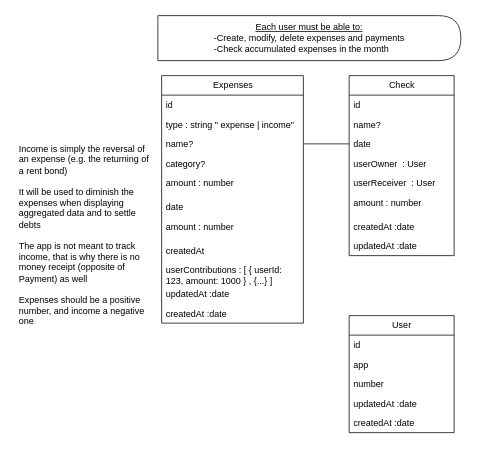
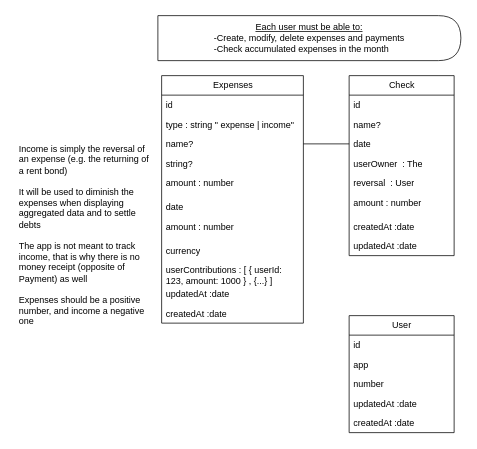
node "category?": label "category?" -> "string?"
node "userOwner : User": label "userOwner : User" -> "userOwner : The"
node "userReceiver : User": label "userReceiver : User" -> "reversal : User"
node "createdAt": label "createdAt" -> "currency"
